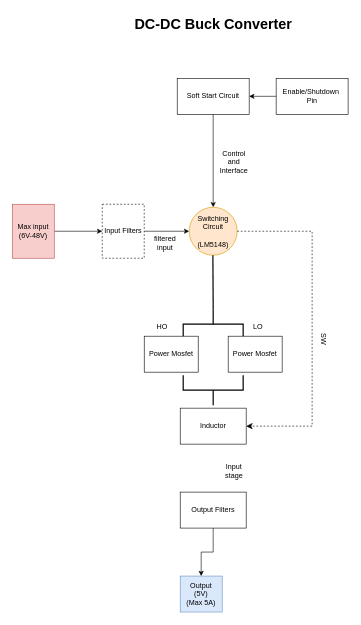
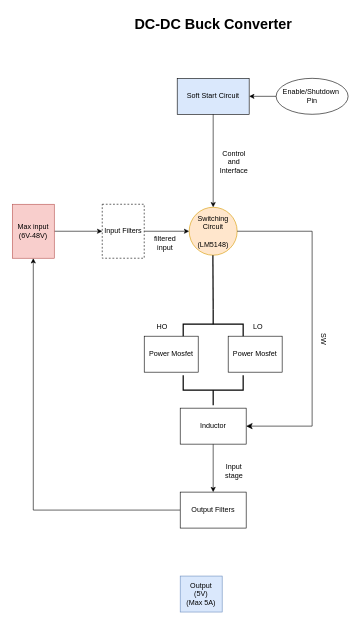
node "Soft Start Circuit": fillcolor #ffffff -> #dae8fc
node "Enable/Shutdown Pin": shape rectangle -> ellipse
edge "Switching Circuit (LM5148)" -> "Inductor": style dashed -> solid
edge "Inductor" -> "Output Filters": added
edge "Output Filters" -> "Output (5V) (Max 5A)": now "Output Filters" -> "Max input (6V-48V)"
